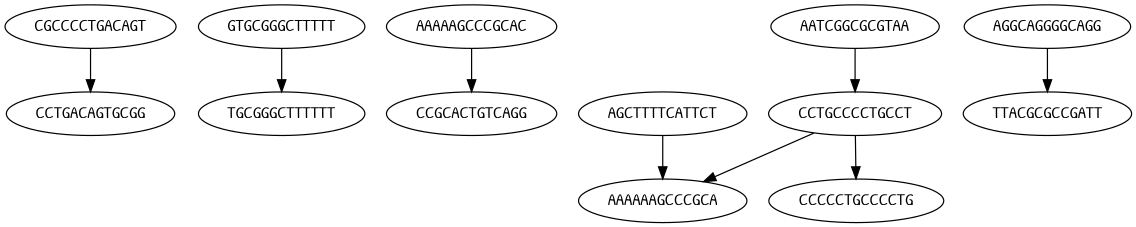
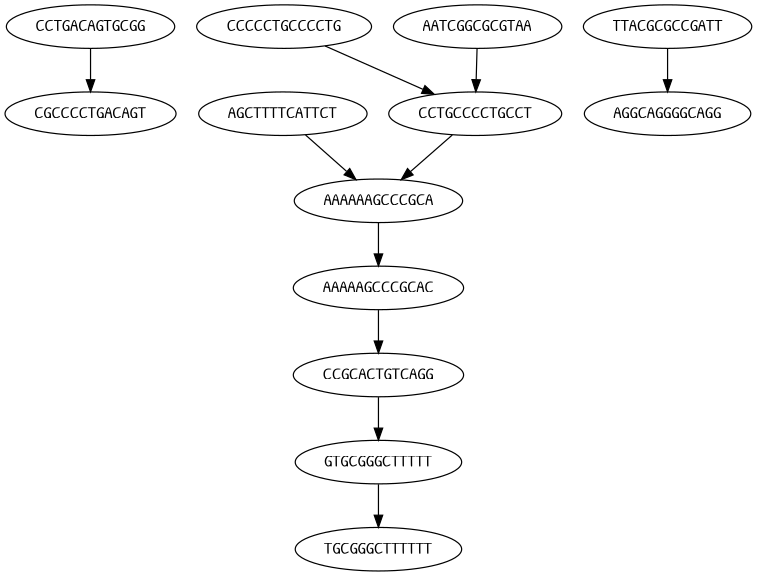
edge "CGCCCCTGACAGT" -> "CCTGACAGTGCGG": reversed
edge "AGGCAGGGGCAGG" -> "TTACGCGCCGATT": reversed
edge "CCTGCCCCTGCCT" -> "CCCCCTGCCCCTG": reversed
edge "AAAAAAGCCCGCA" -> "AAAAAGCCCGCAC": added
edge "CCGCACTGTCAGG" -> "GTGCGGGCTTTTT": added
